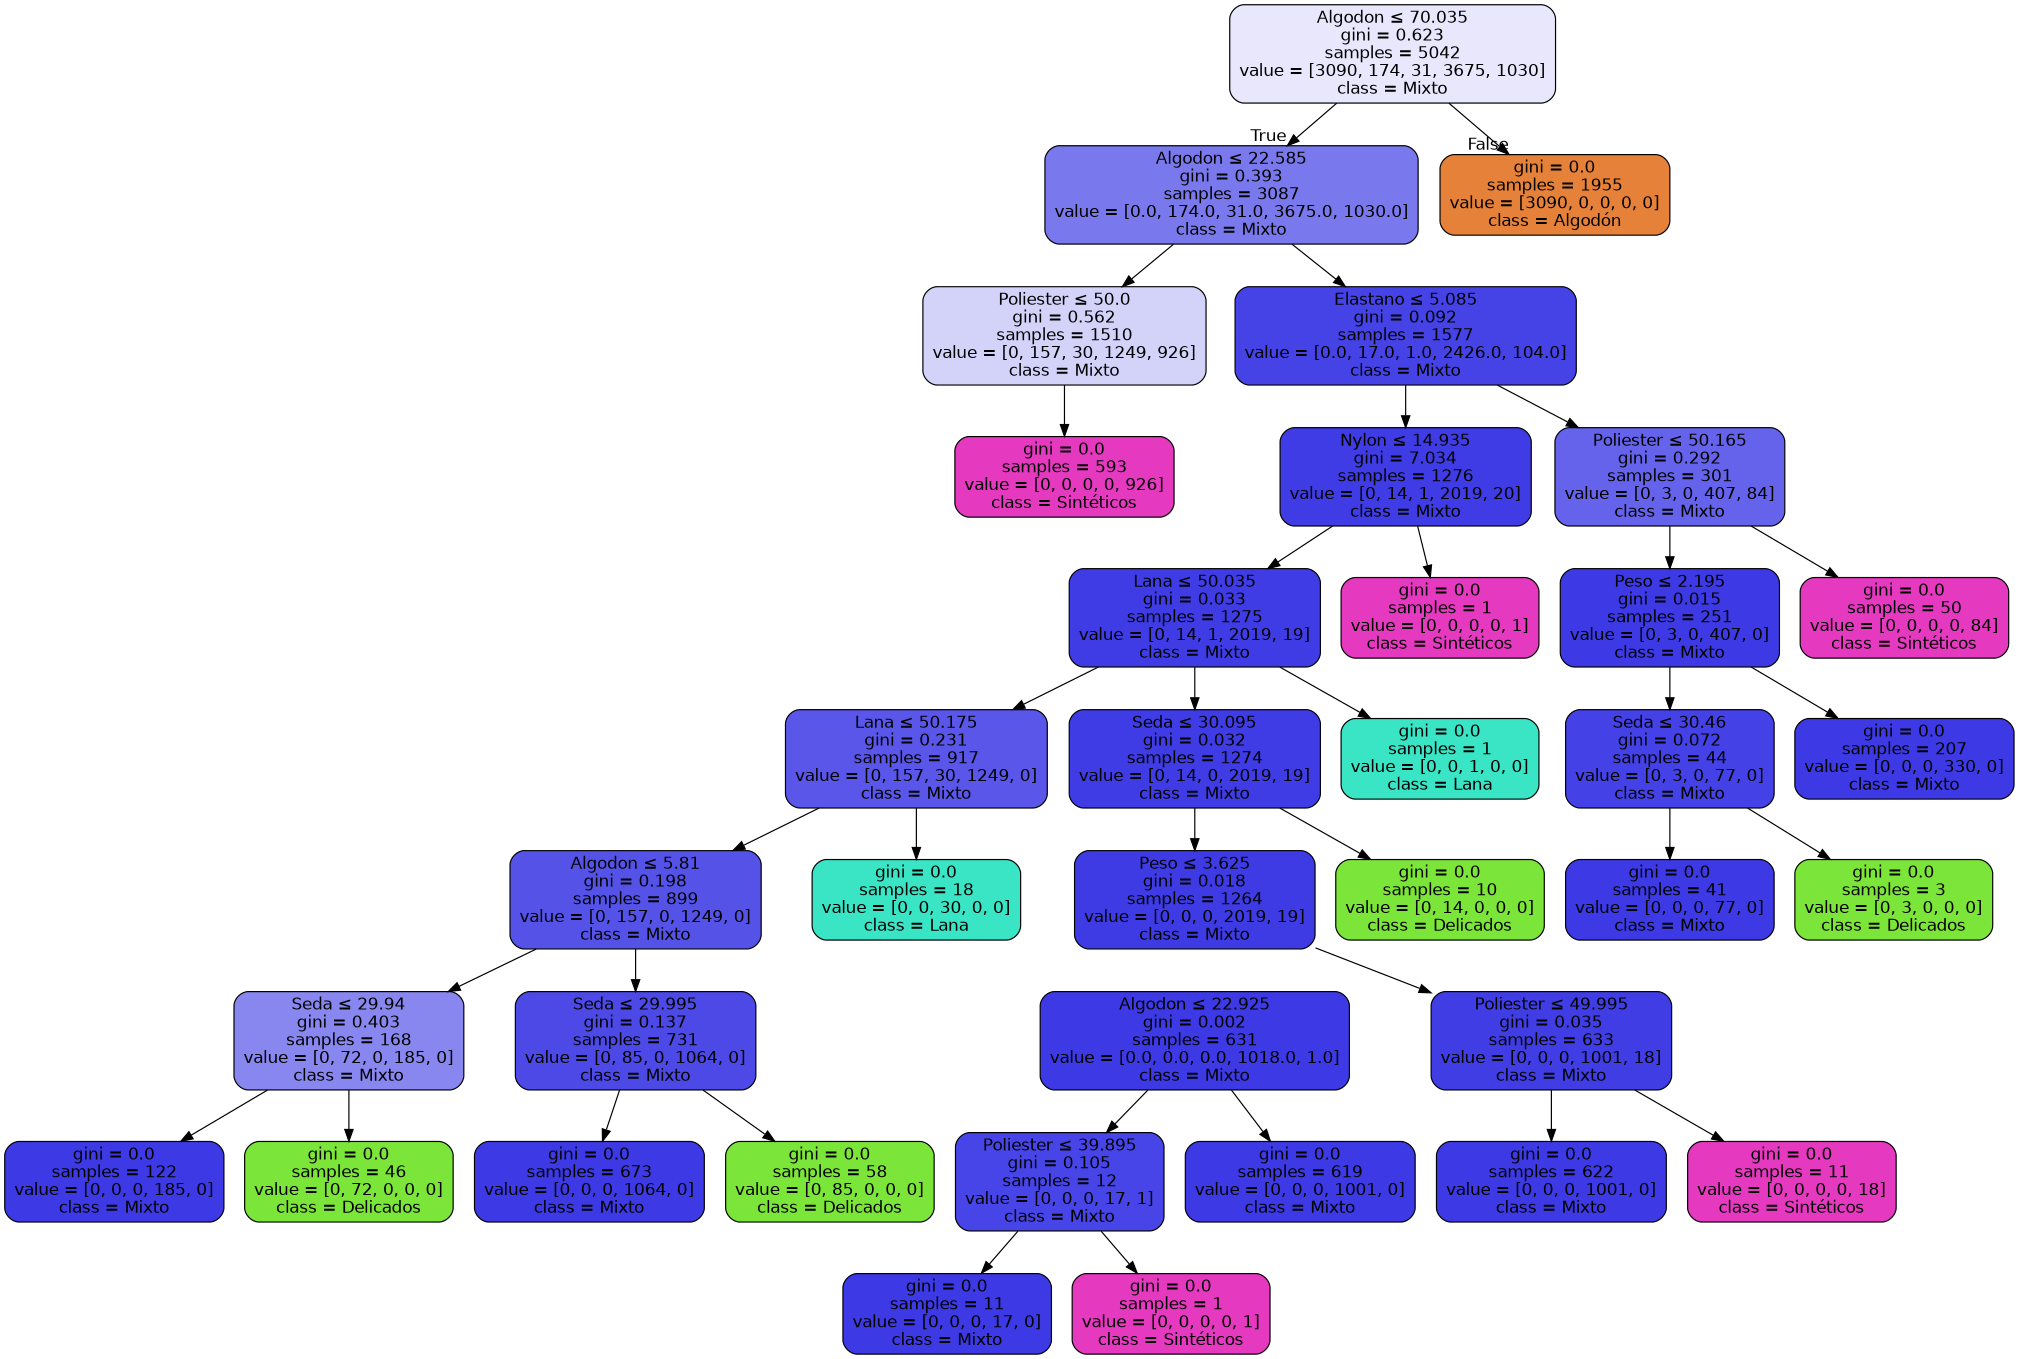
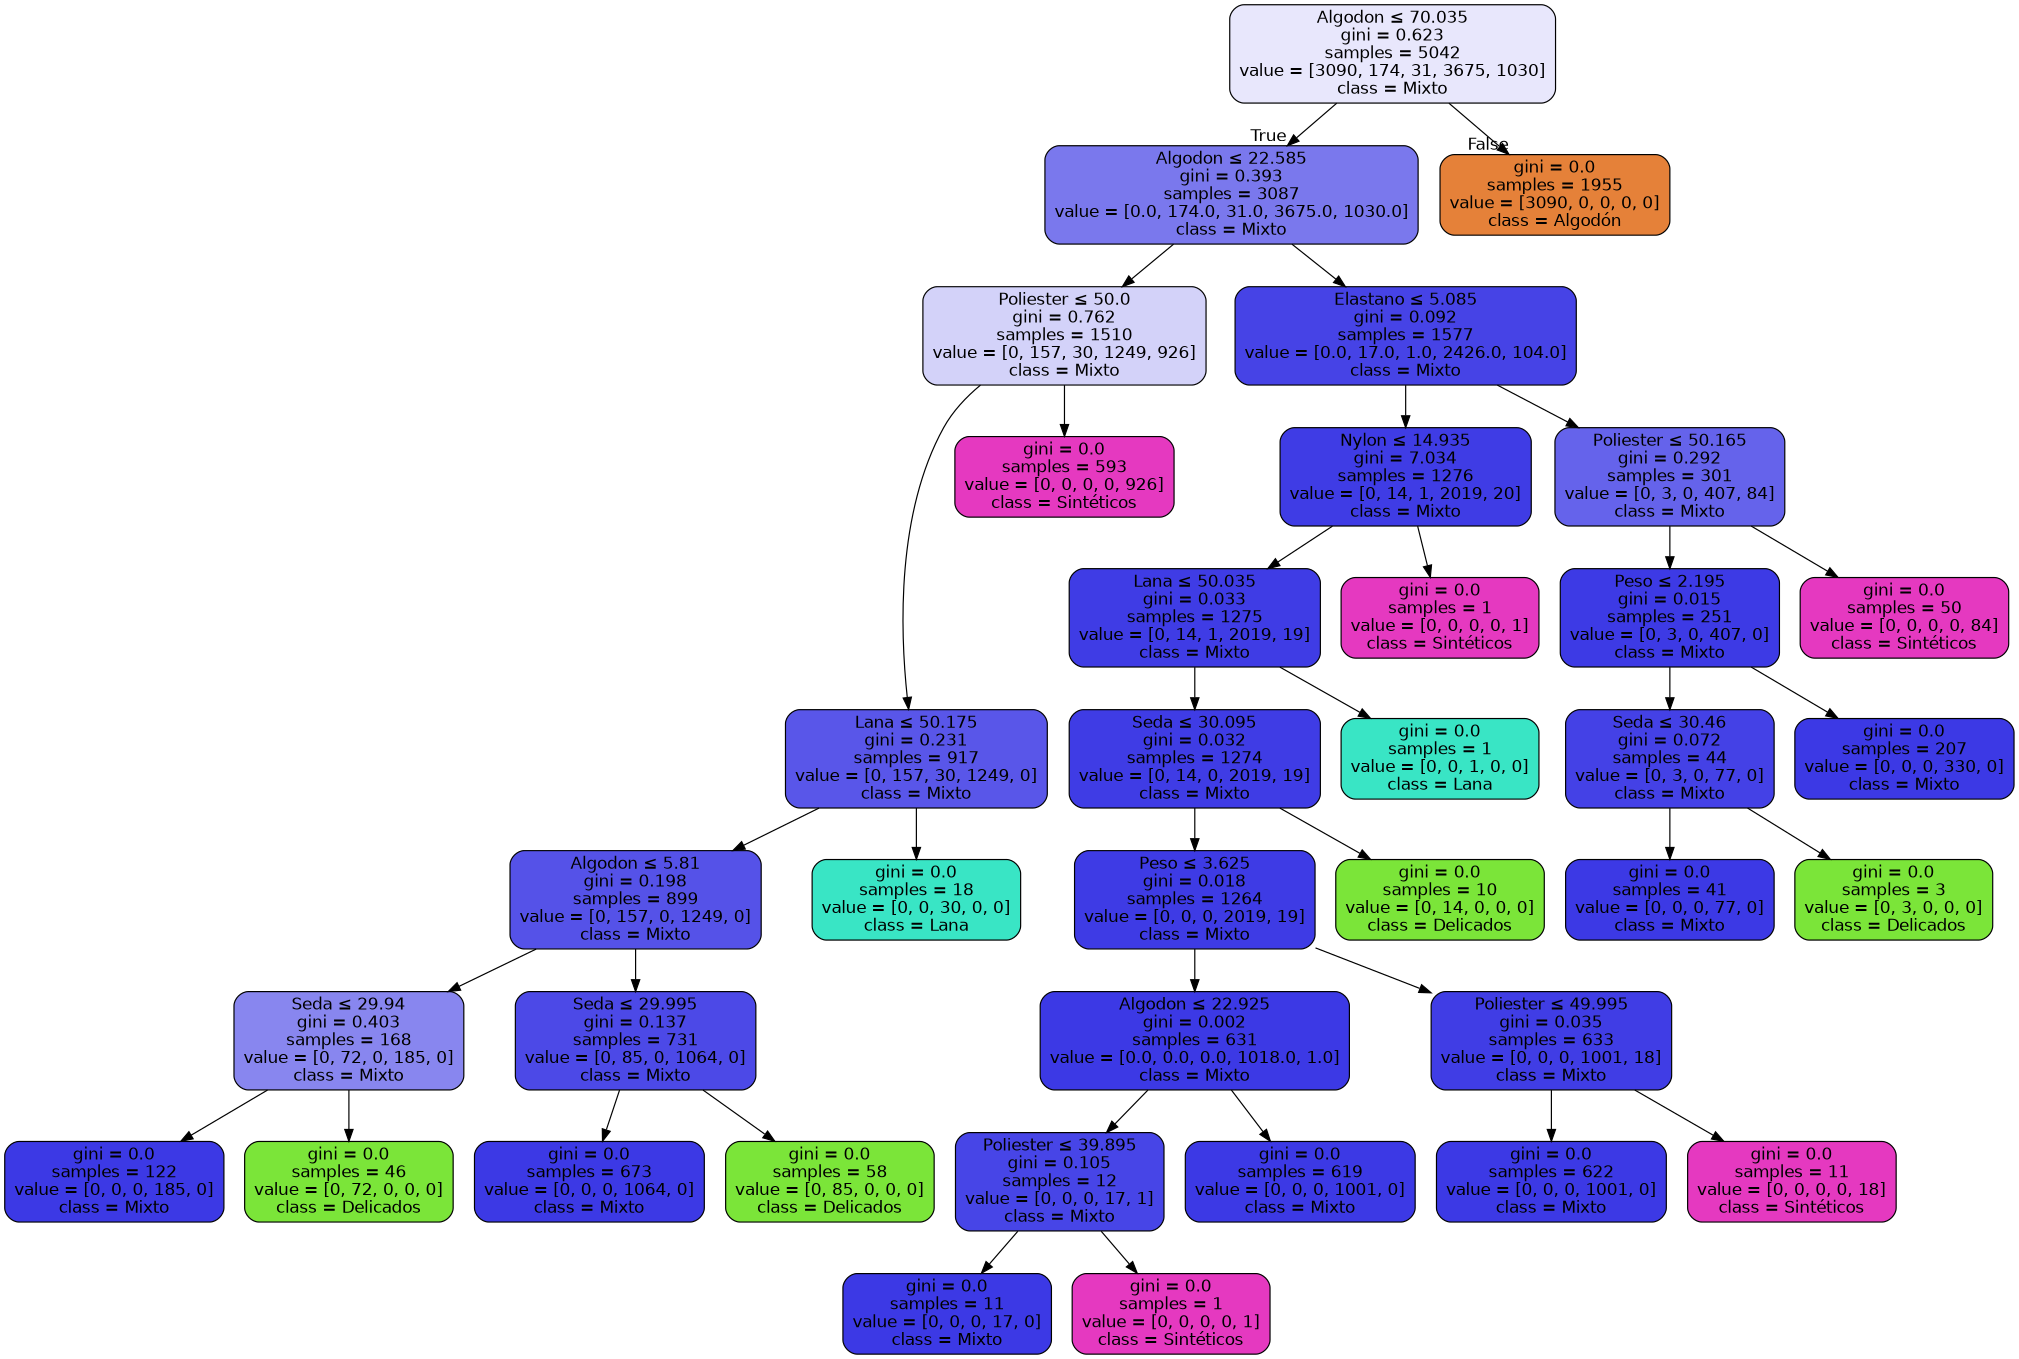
node "Poliester ≤ 50.0": text "gini = 0.562" -> "gini = 0.762"
edge "Lana ≤ 50.035" -> "Lana ≤ 50.175": now "Poliester ≤ 50.0" -> "Lana ≤ 50.175"
edge "Peso ≤ 3.625" -> "Algodon ≤ 22.925": added
